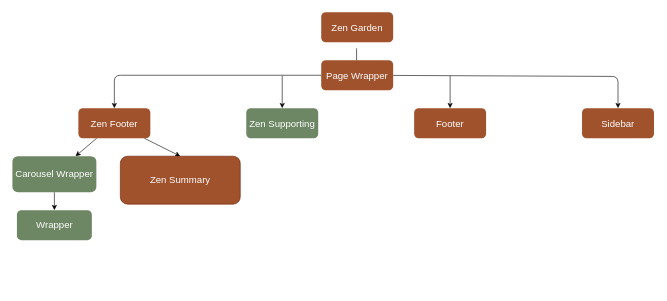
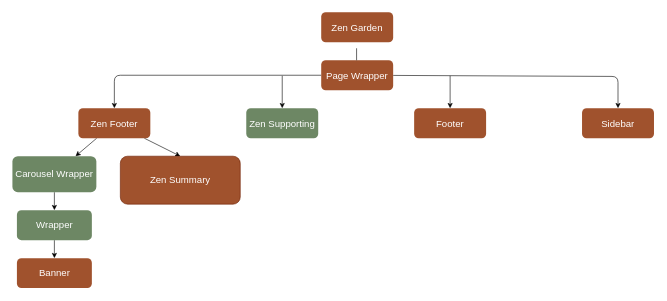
edge "Wrapper" -> "Banner": added
node "Banner": added
